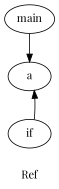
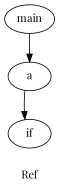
edge "if" -> "a": reversed
